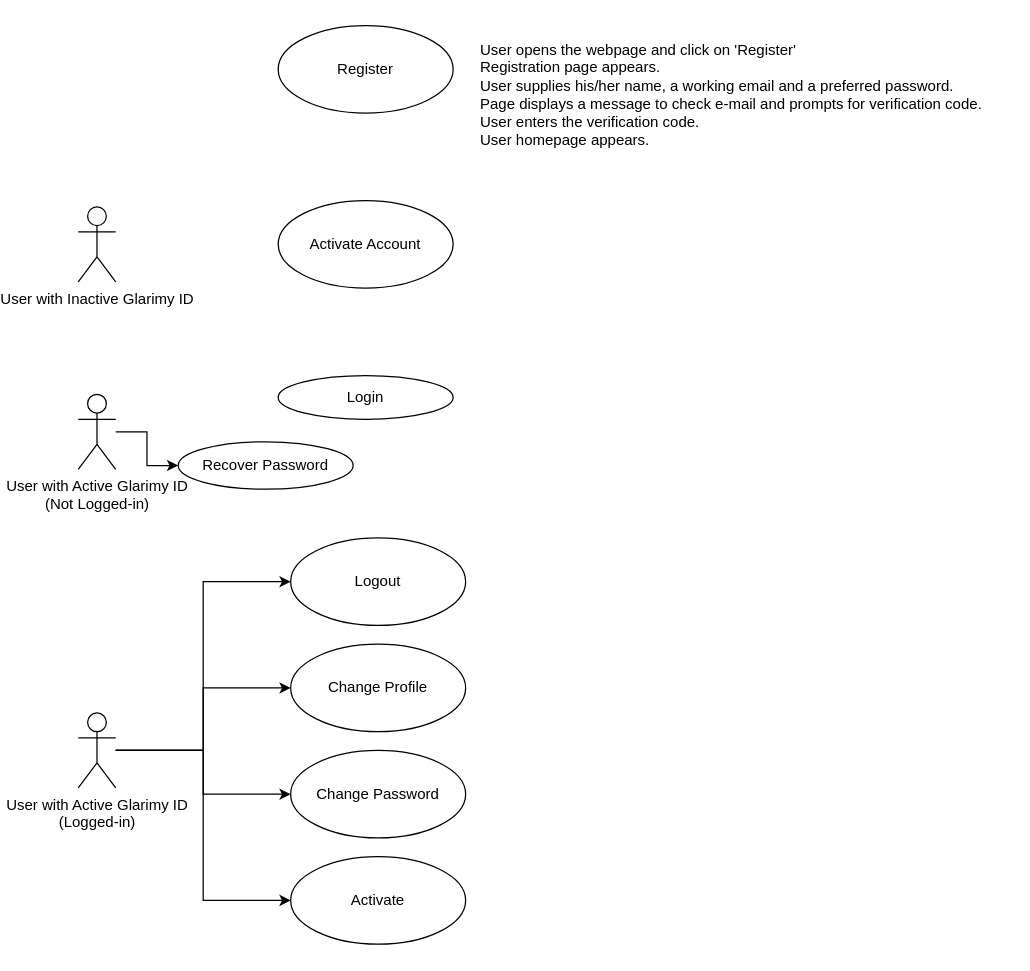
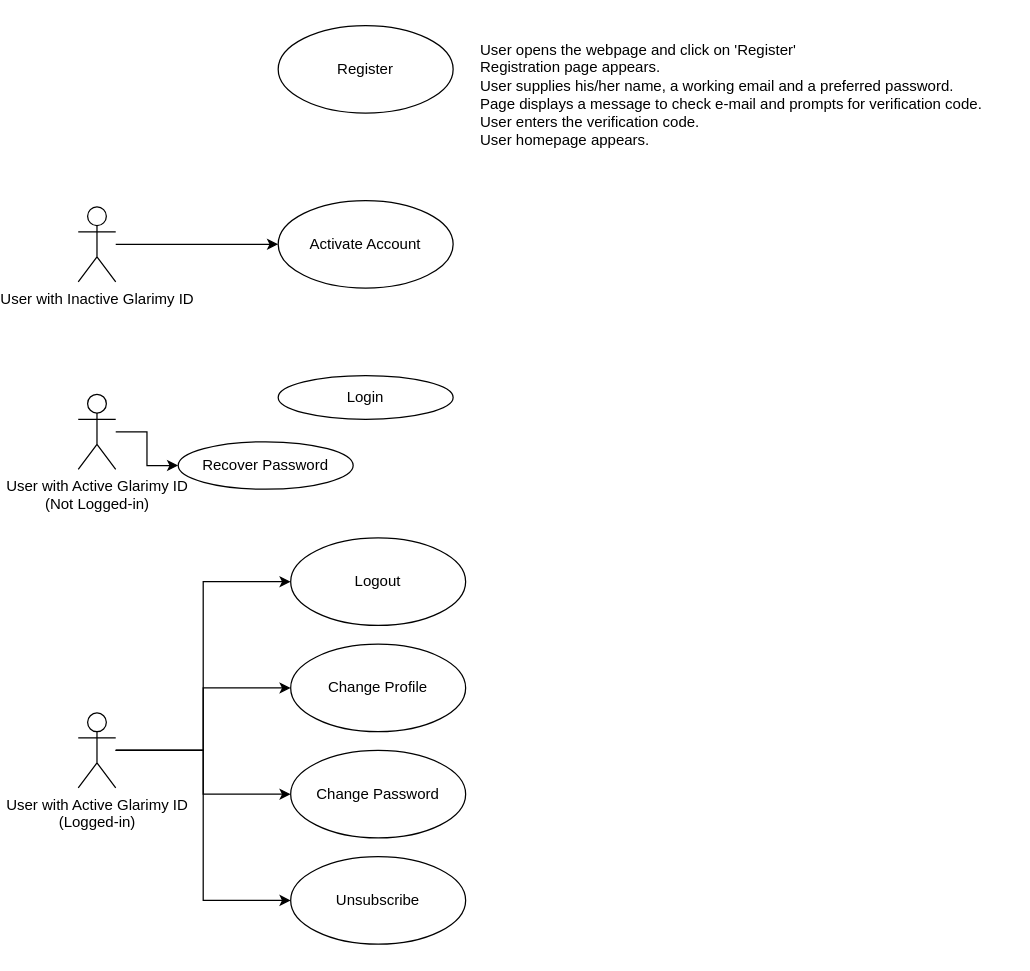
edge "User with Inactive Glarimy ID" -> "Activate Account": added
node "Activate": label "Activate" -> "Unsubscribe"
